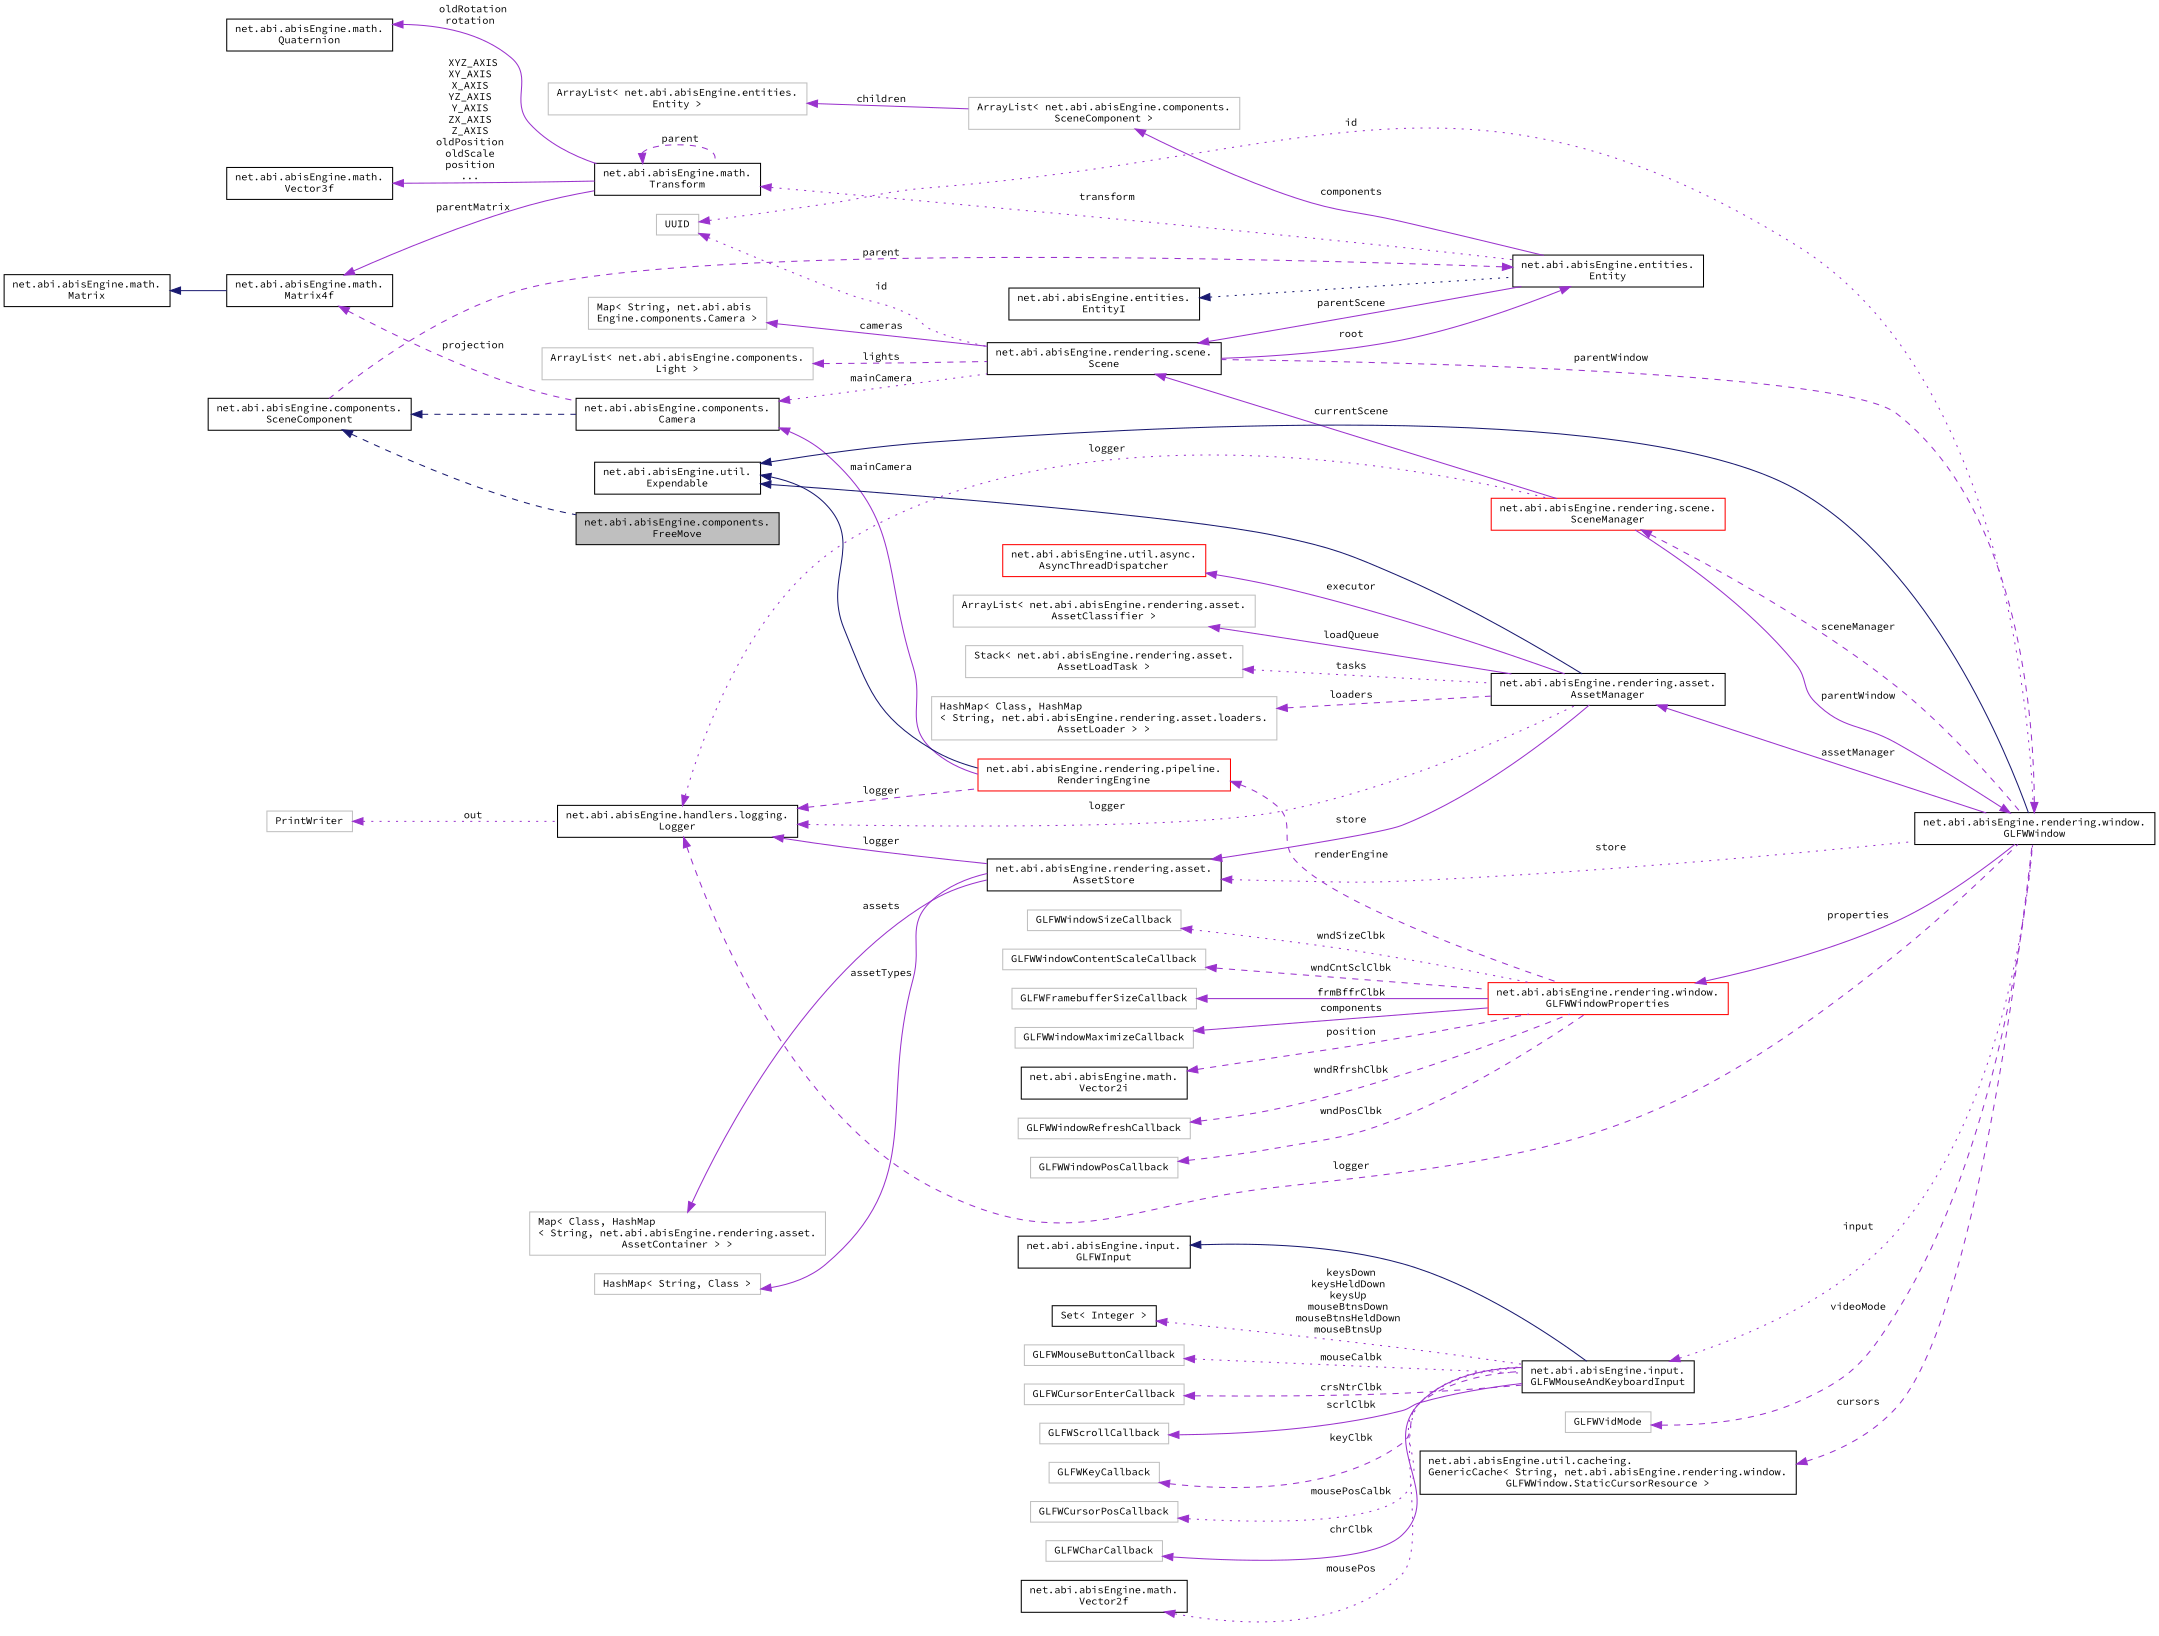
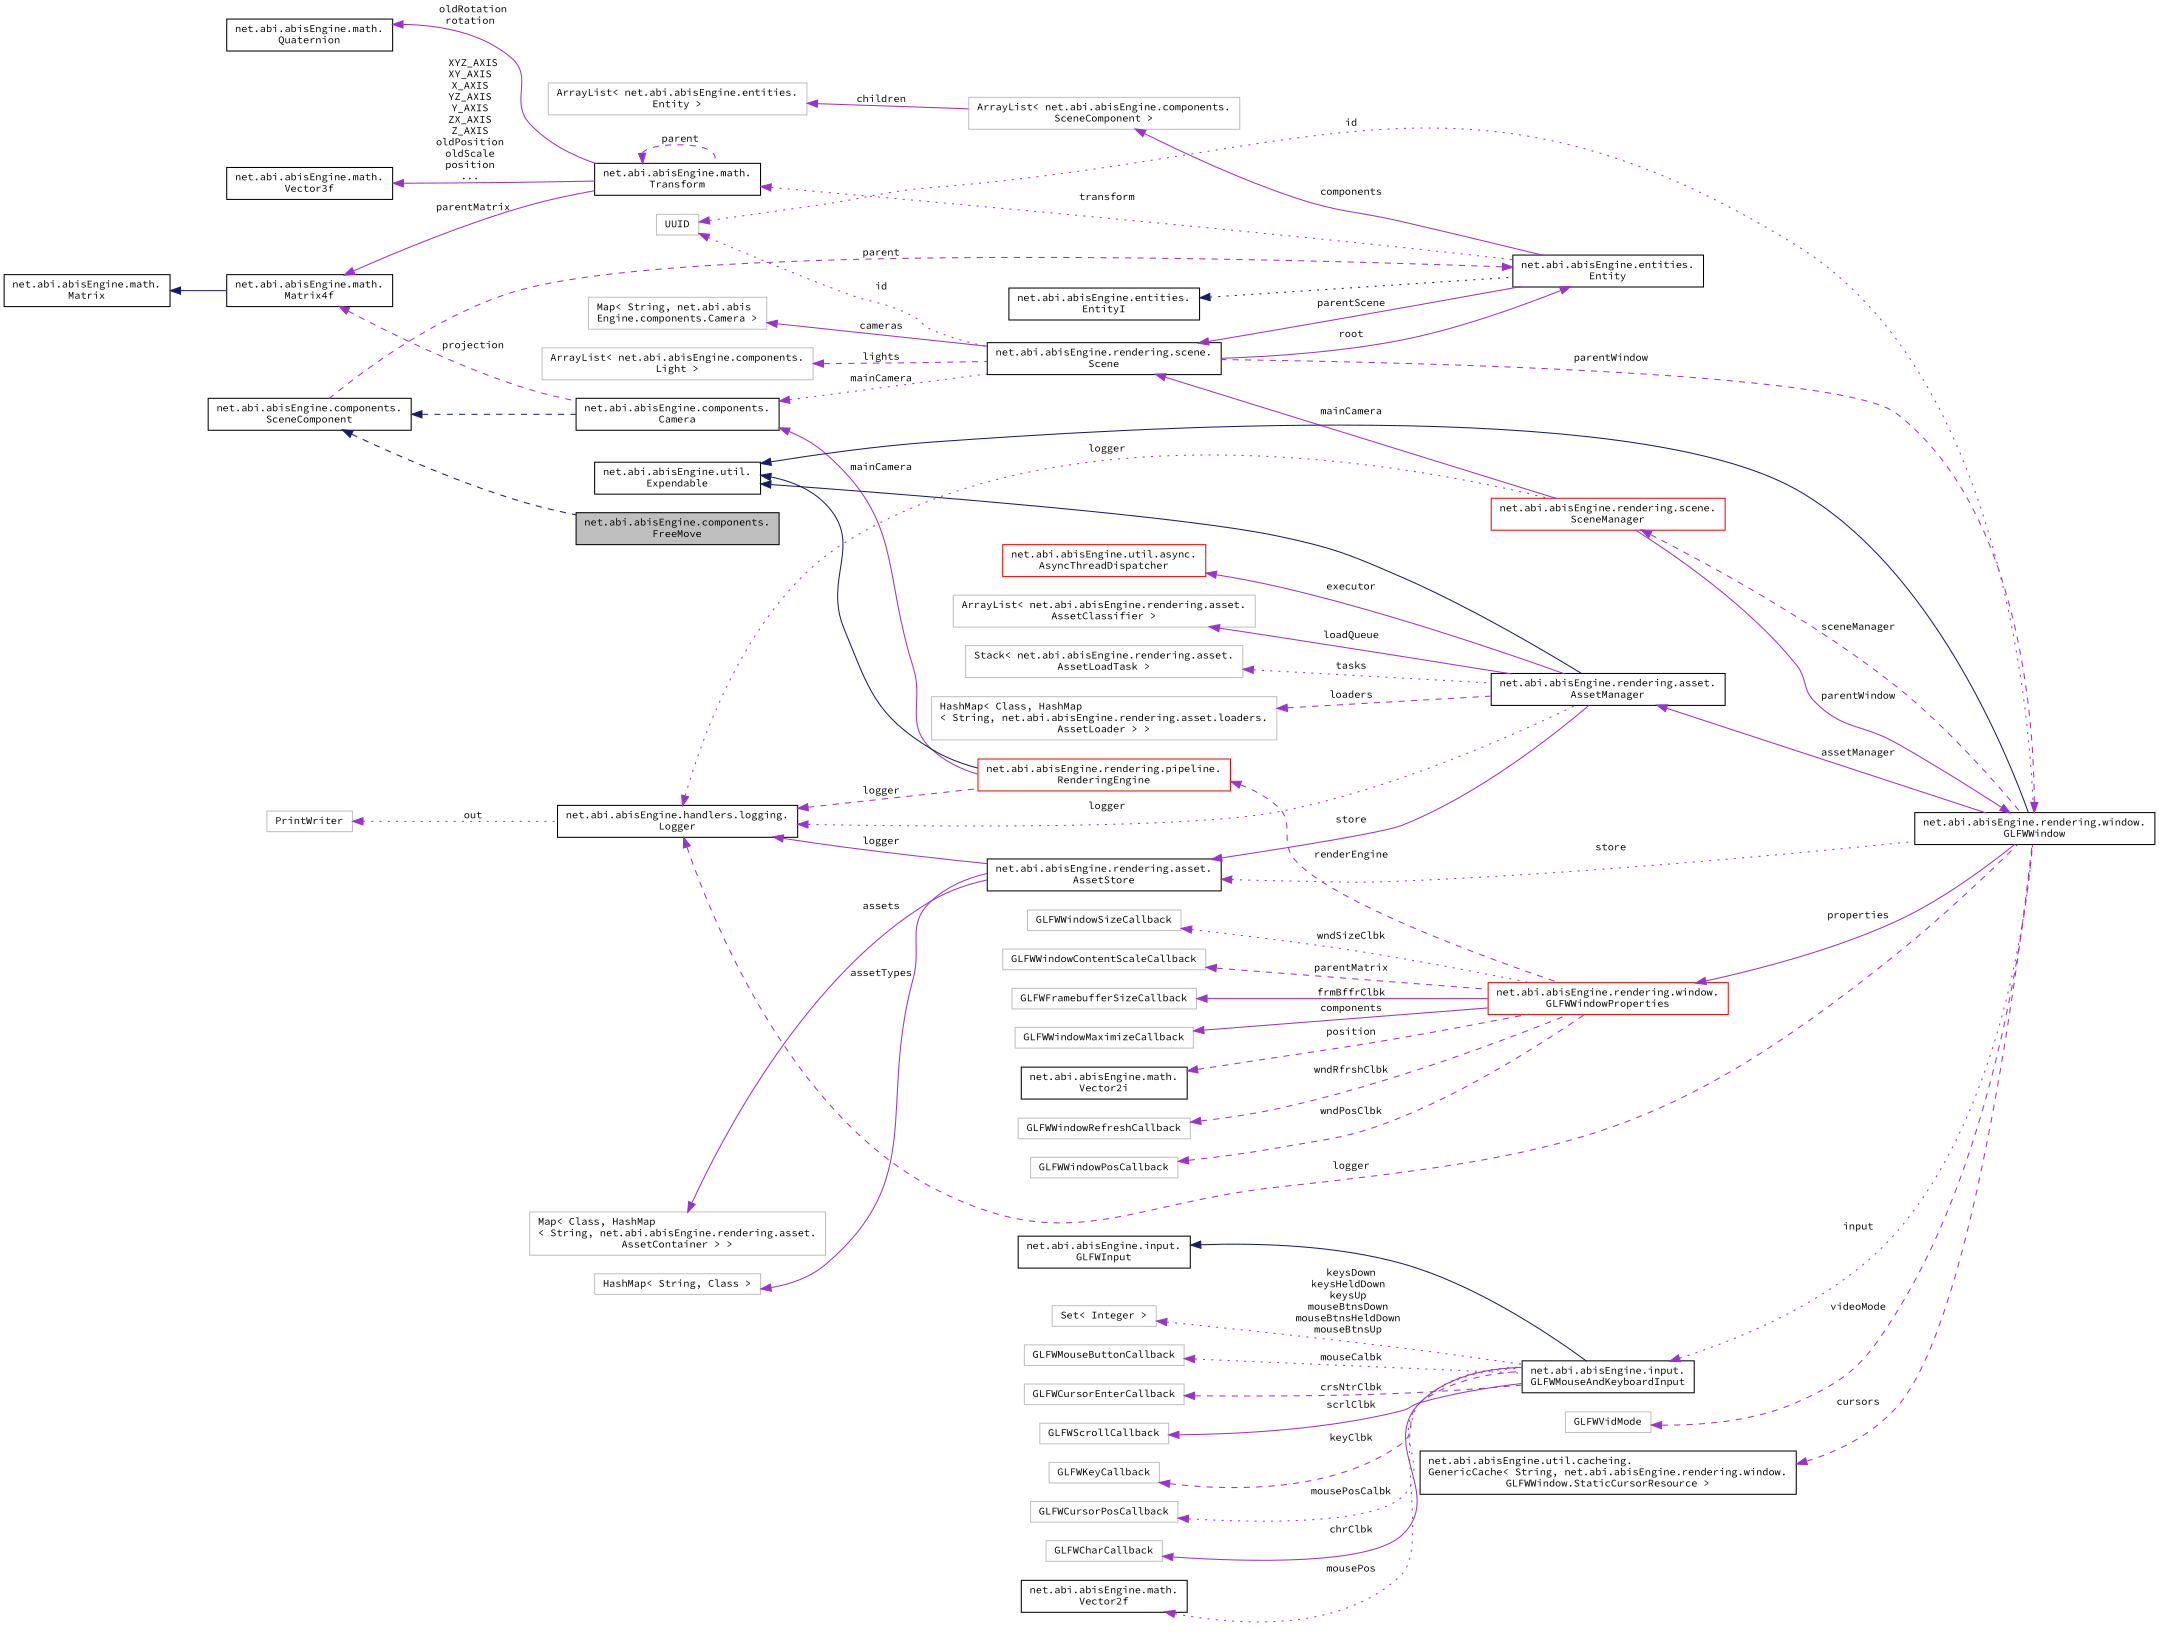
edge "net.abi.abisEngine.rendering.scene. SceneManager" -> "net.abi.abisEngine.rendering.scene. Scene": label " currentScene" -> " mainCamera"
edge "net.abi.abisEngine.rendering.window. GLFWWindowProperties" -> "GLFWWindowContentScaleCallback": label " wndCntSclClbk" -> " parentMatrix"
node "Set< Integer >": color black -> grey75
